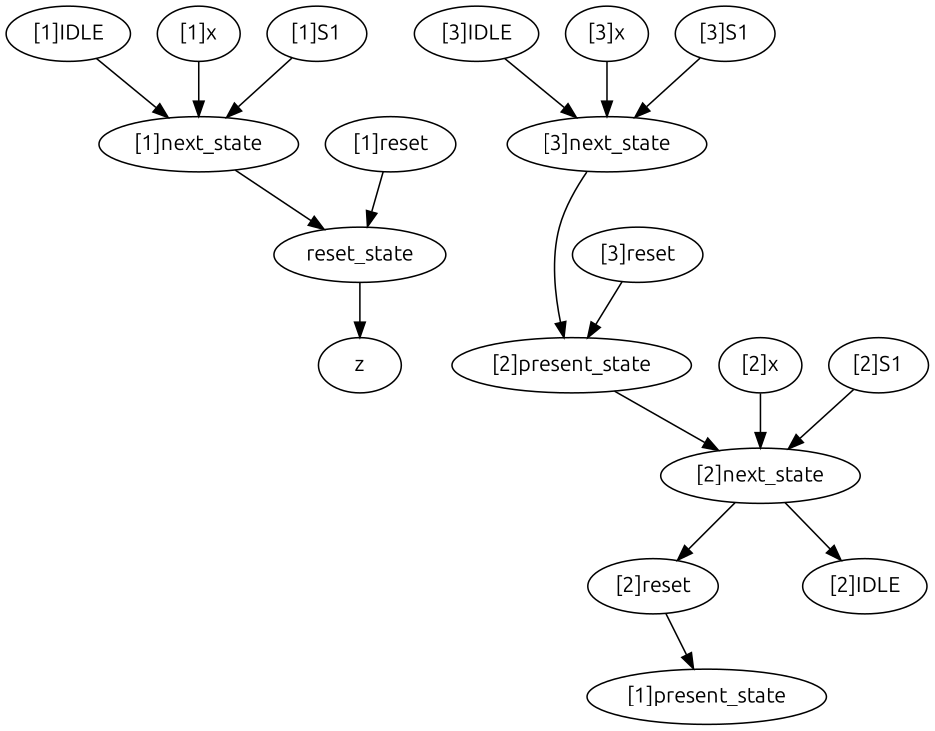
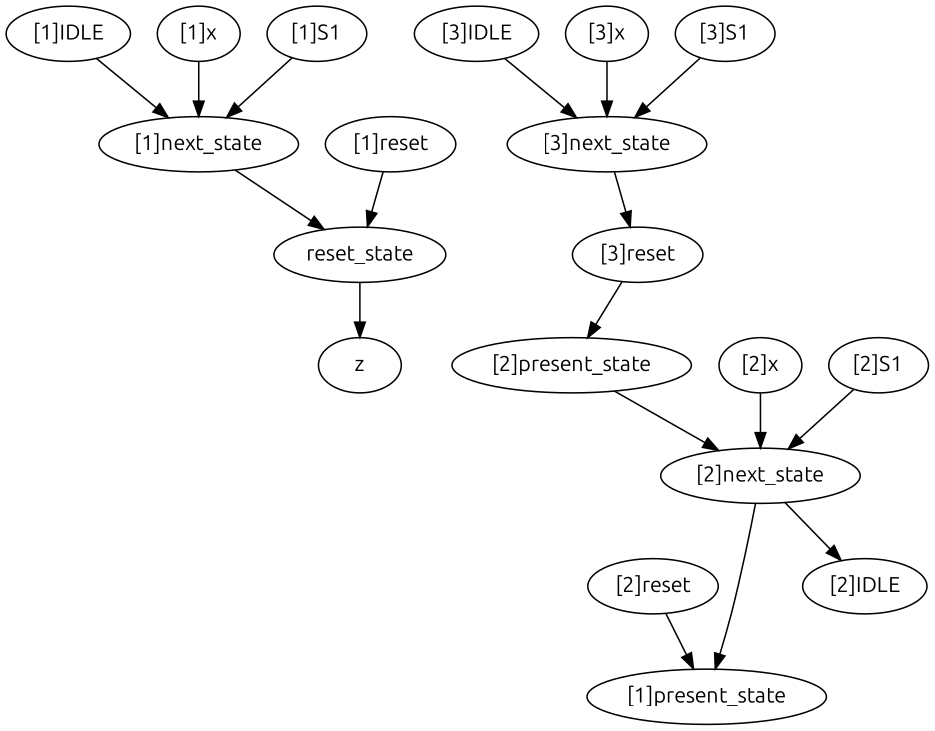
edge "[3]next_state" -> "[2]present_state": now "[3]next_state" -> "[3]reset"
edge "[2]next_state" -> "[2]reset": now "[2]next_state" -> "[1]present_state"
